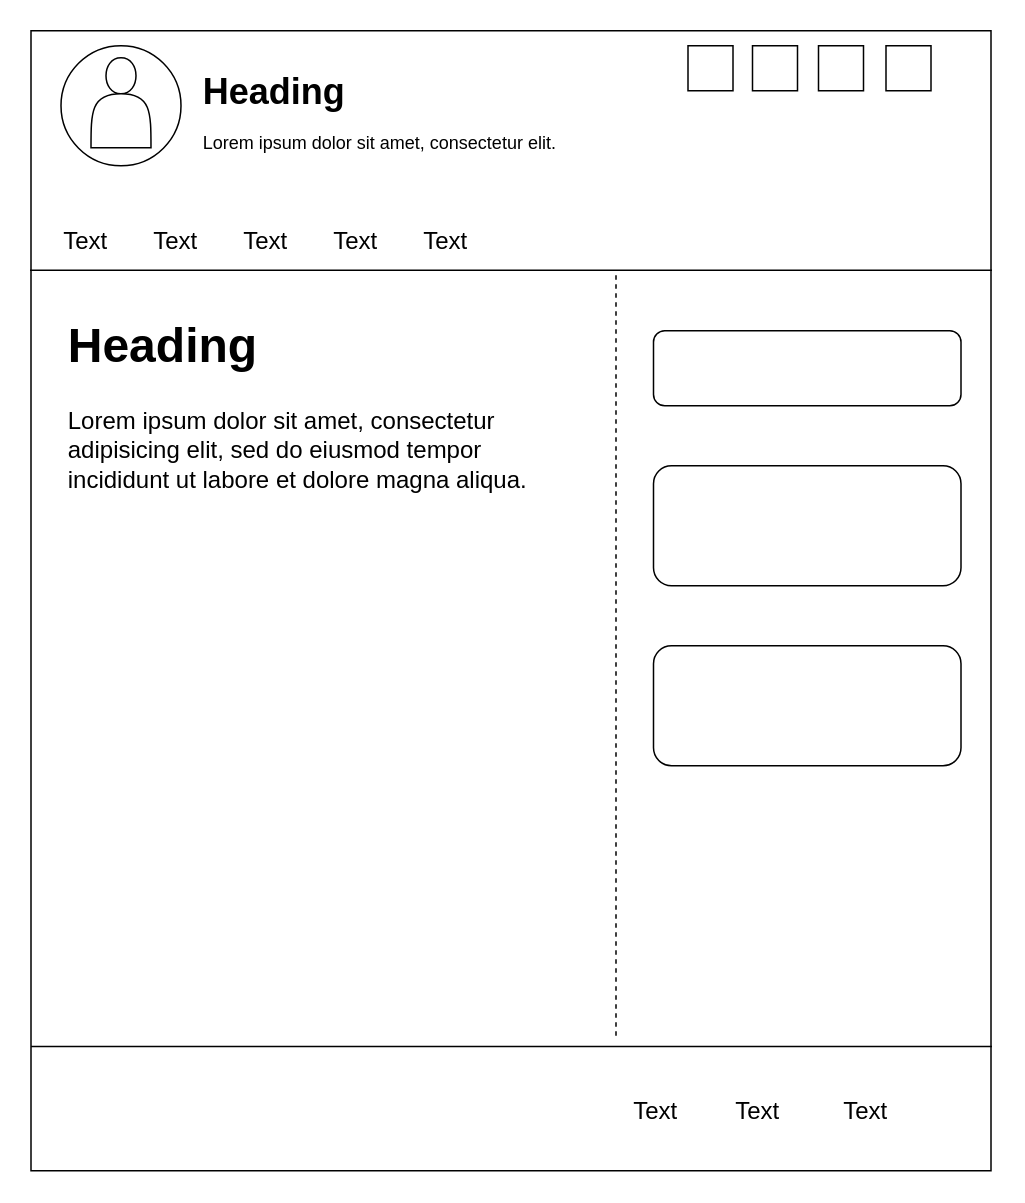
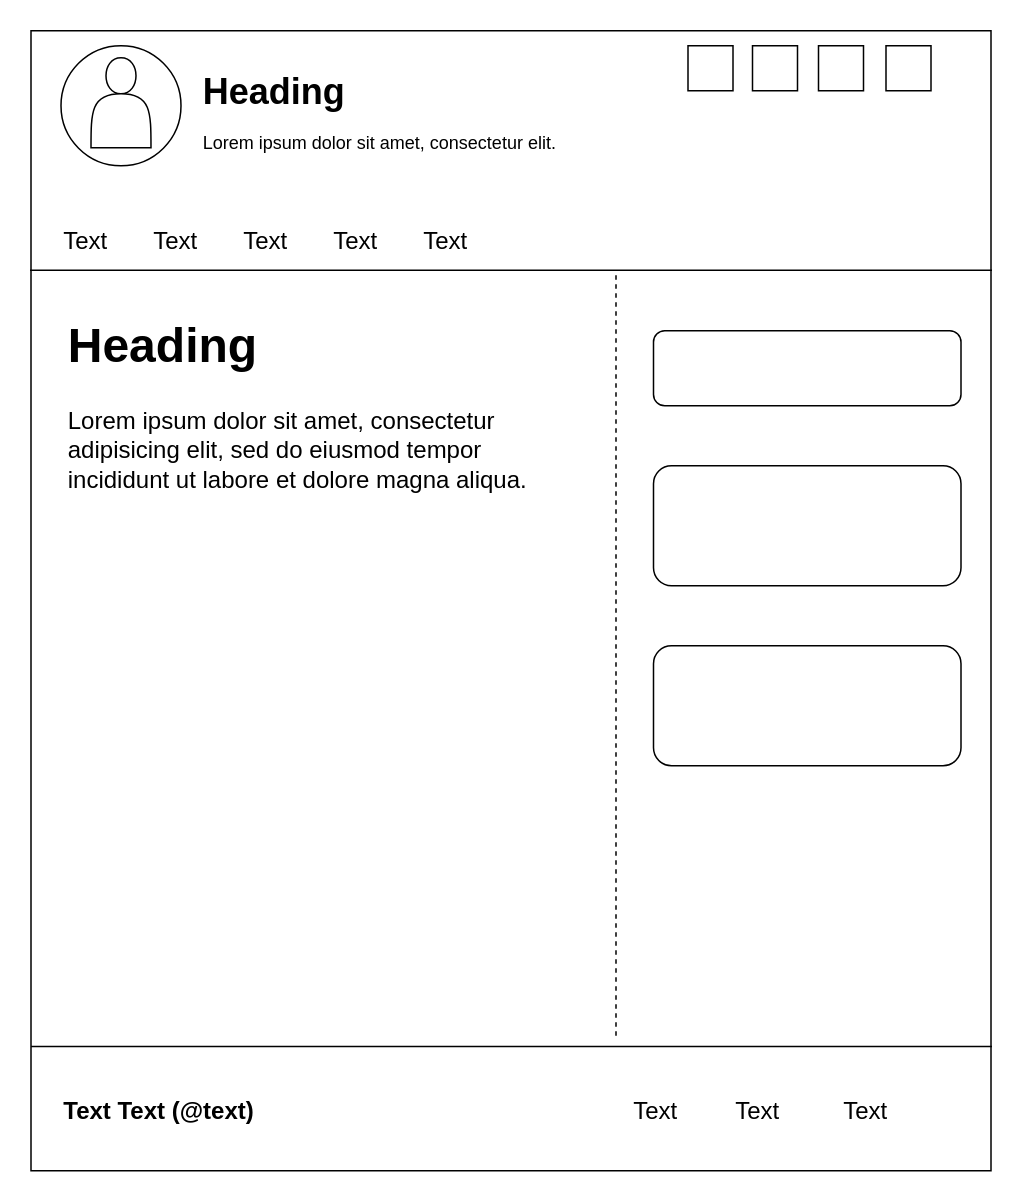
node "Text Text (@text)": added
